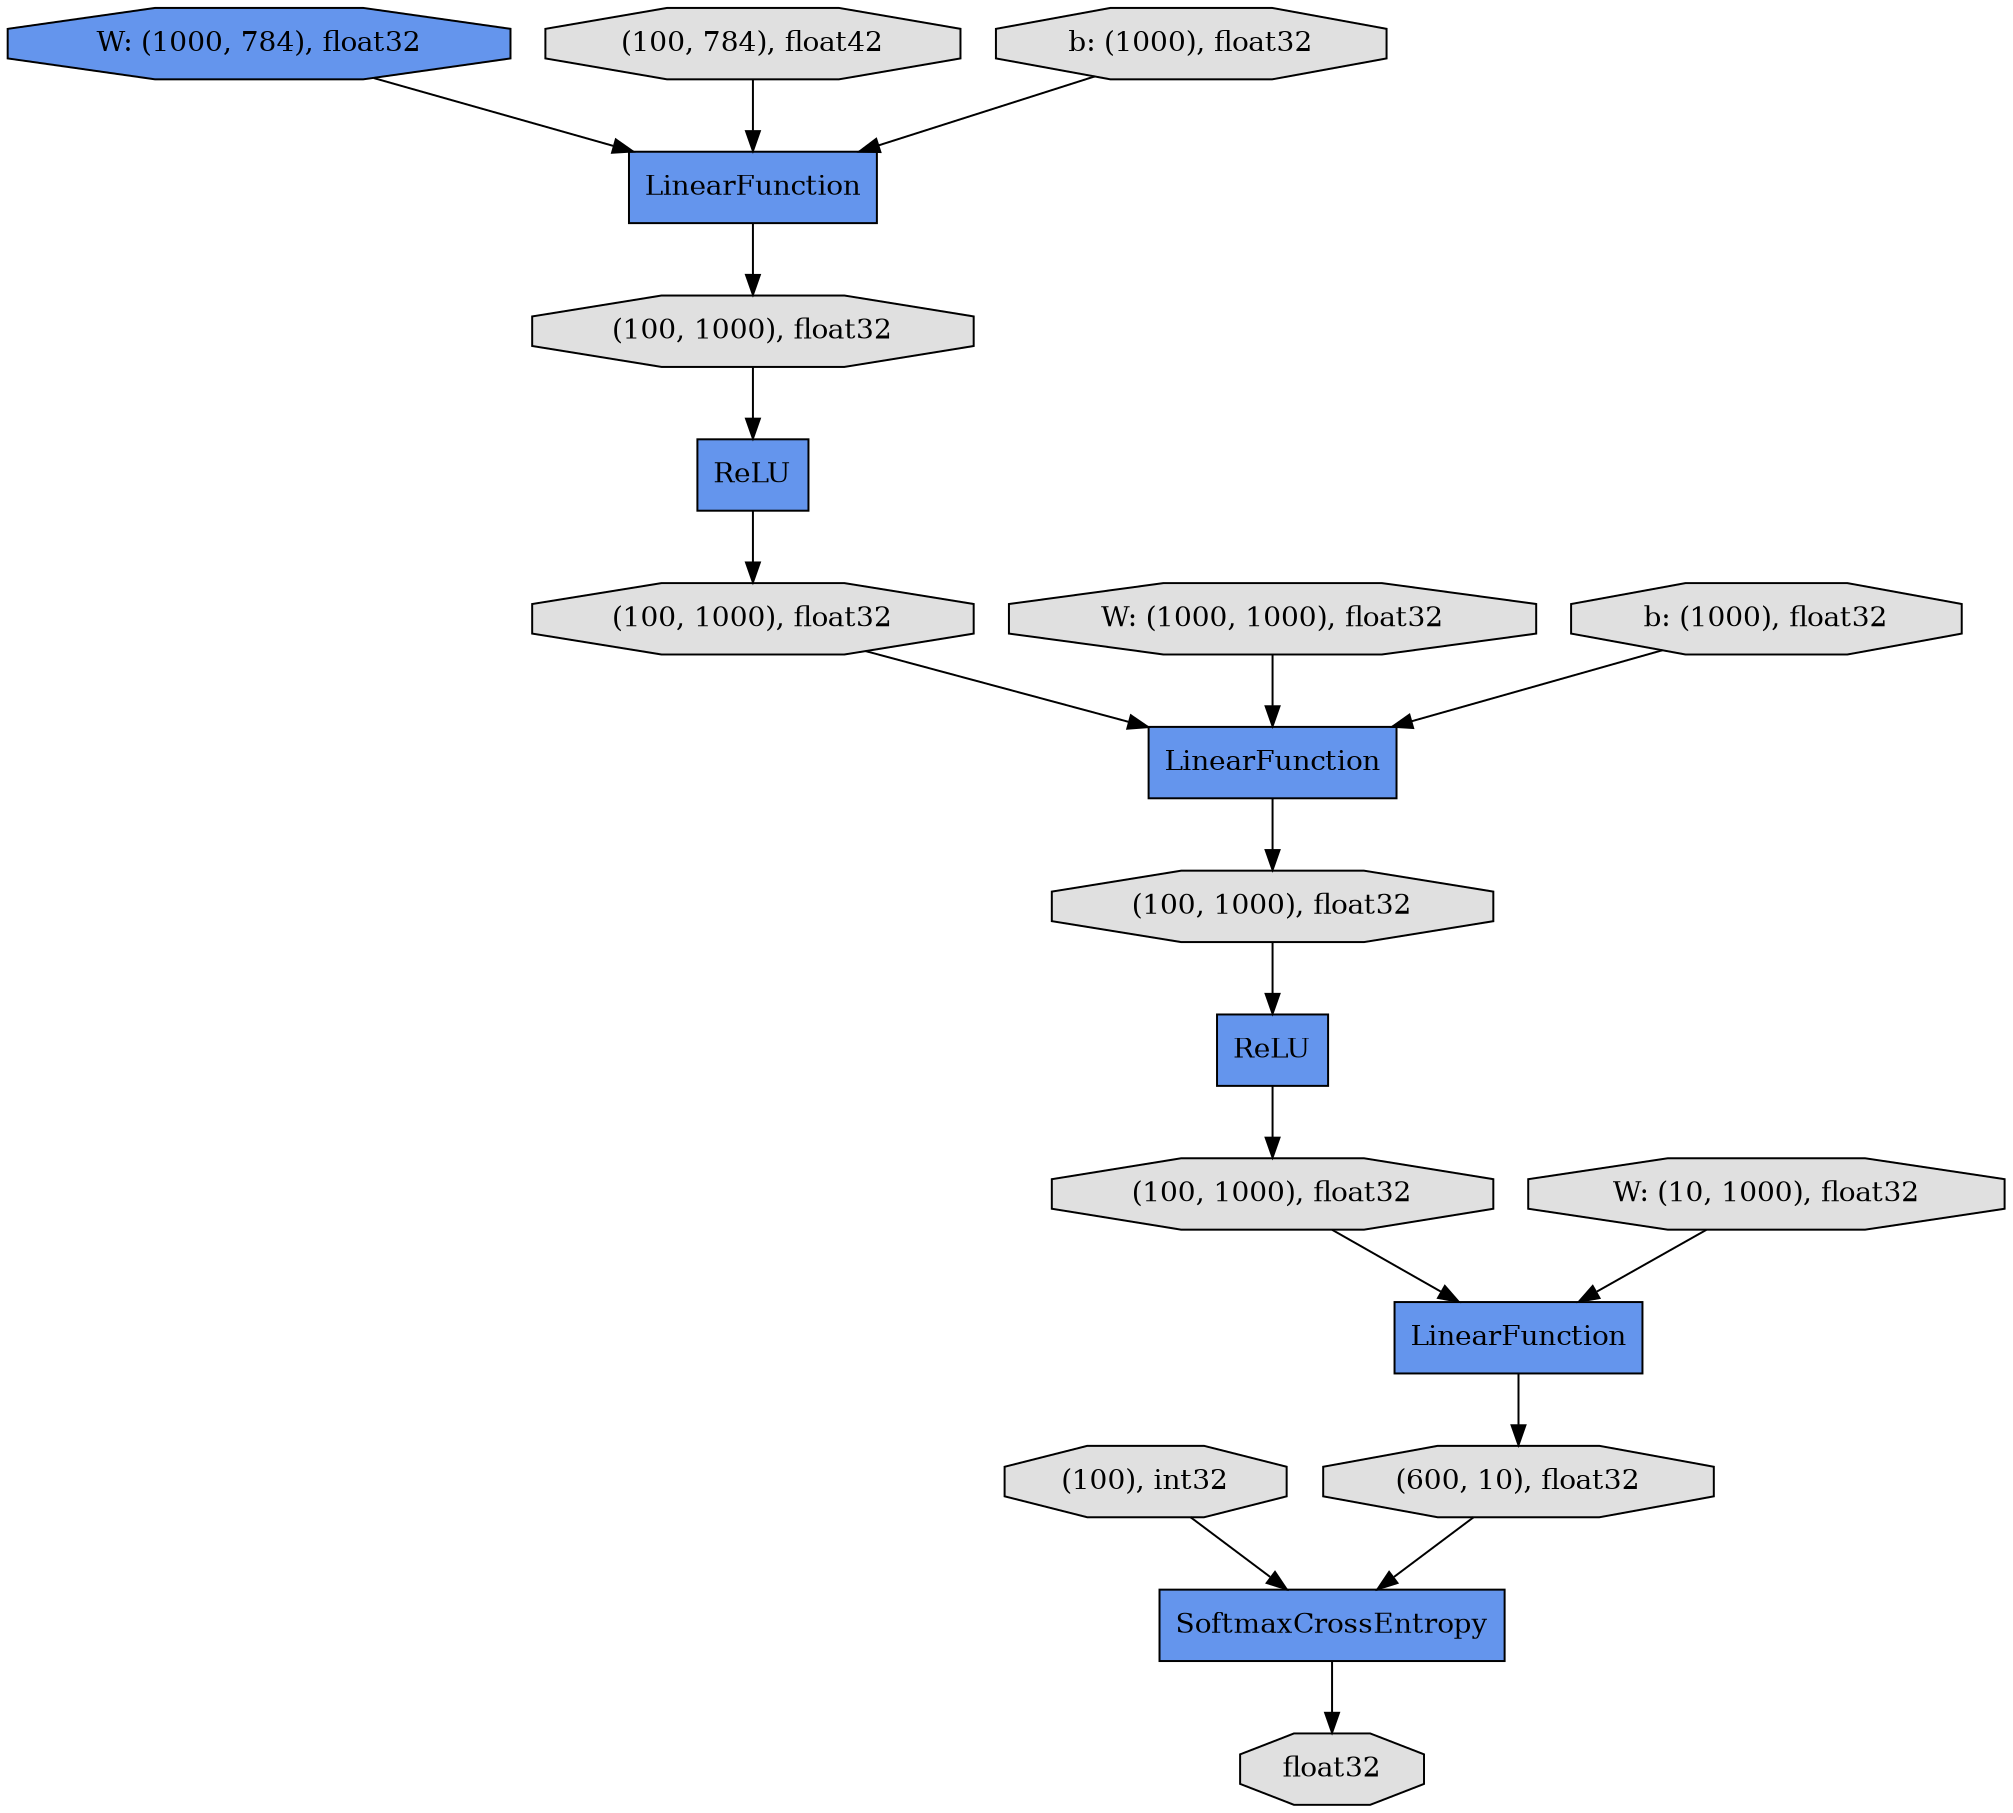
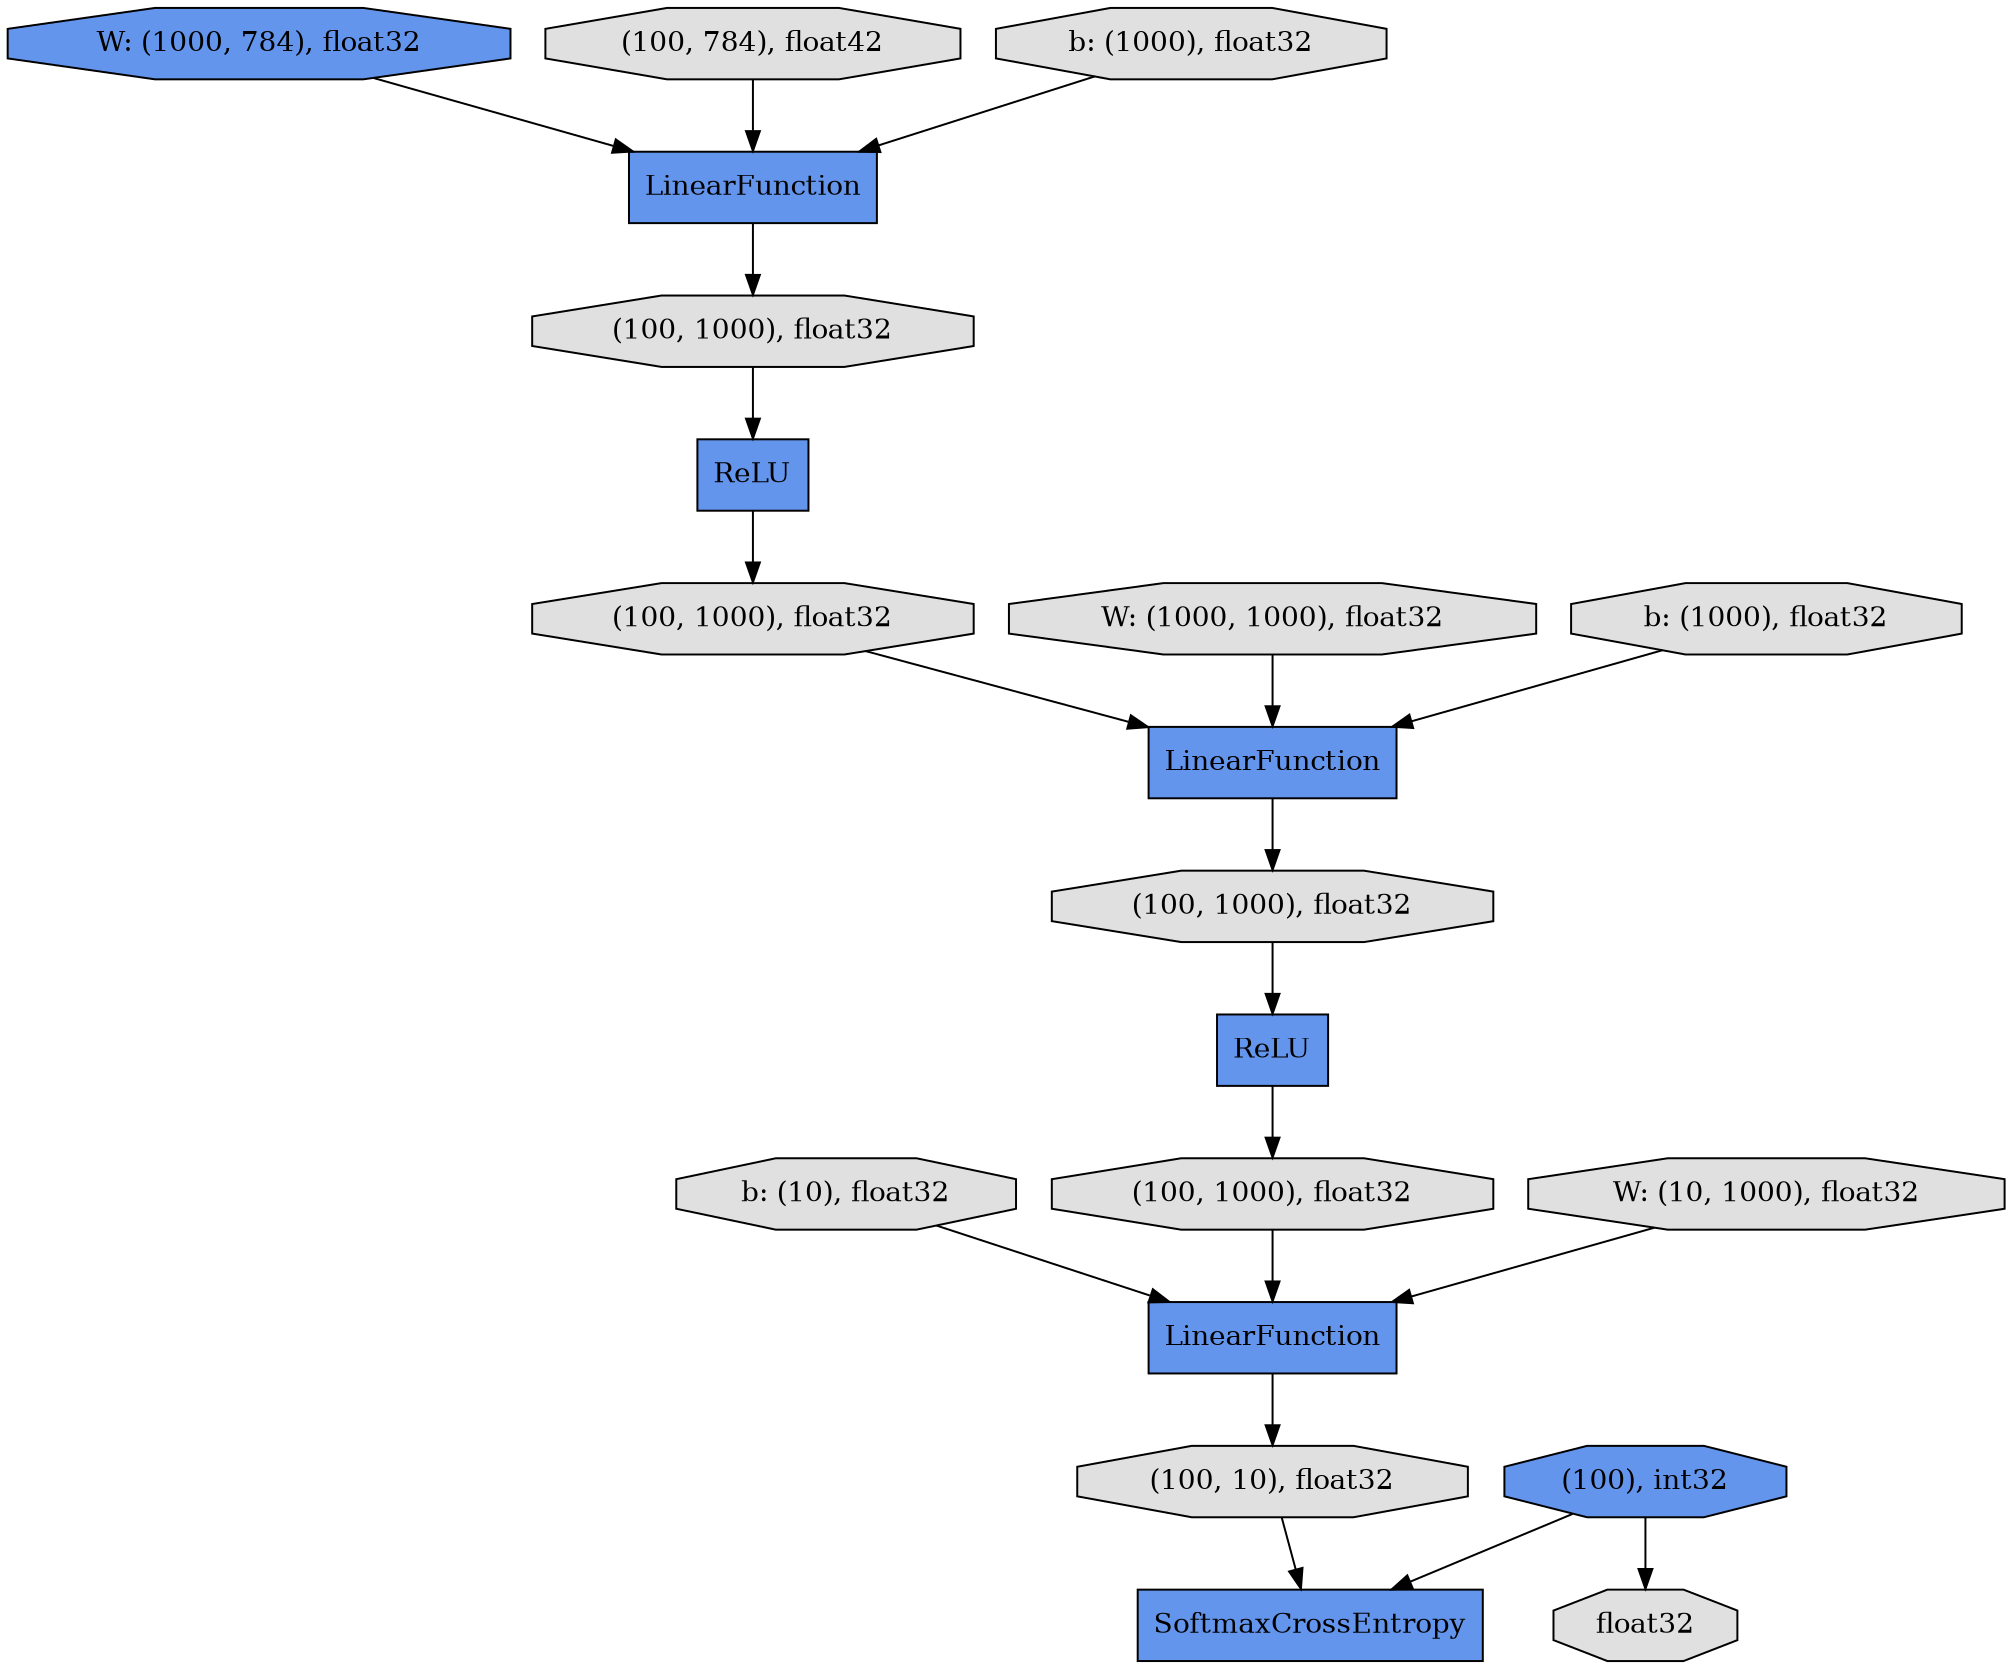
node "b: (10), float32": added
node "(100), int32": fillcolor #e0e0e0 -> #6495ed
node "(600, 10), float32": label "(600, 10), float32" -> "(100, 10), float32"
edge "SoftmaxCrossEntropy" -> "float32": now "(100), int32" -> "float32"
